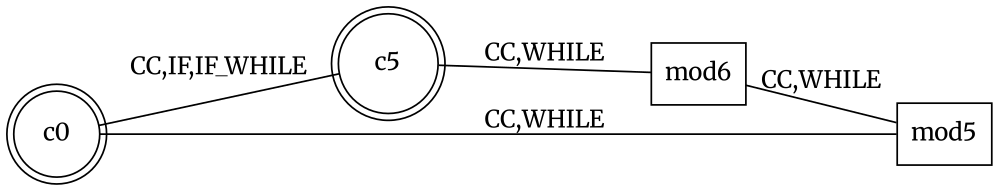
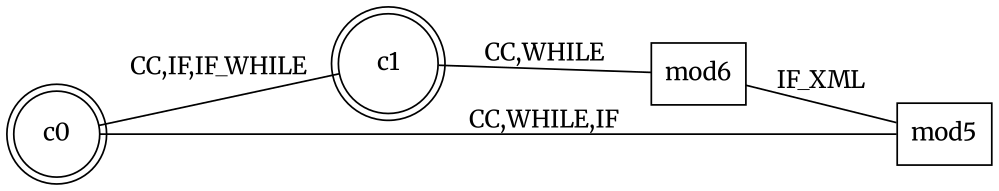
node "c5": label "c5" -> "c1"
edge "mod6" -- "mod5": label "CC,WHILE" -> "IF_XML"
edge "c0" -- "mod5": label "CC,WHILE" -> "CC,WHILE,IF"
